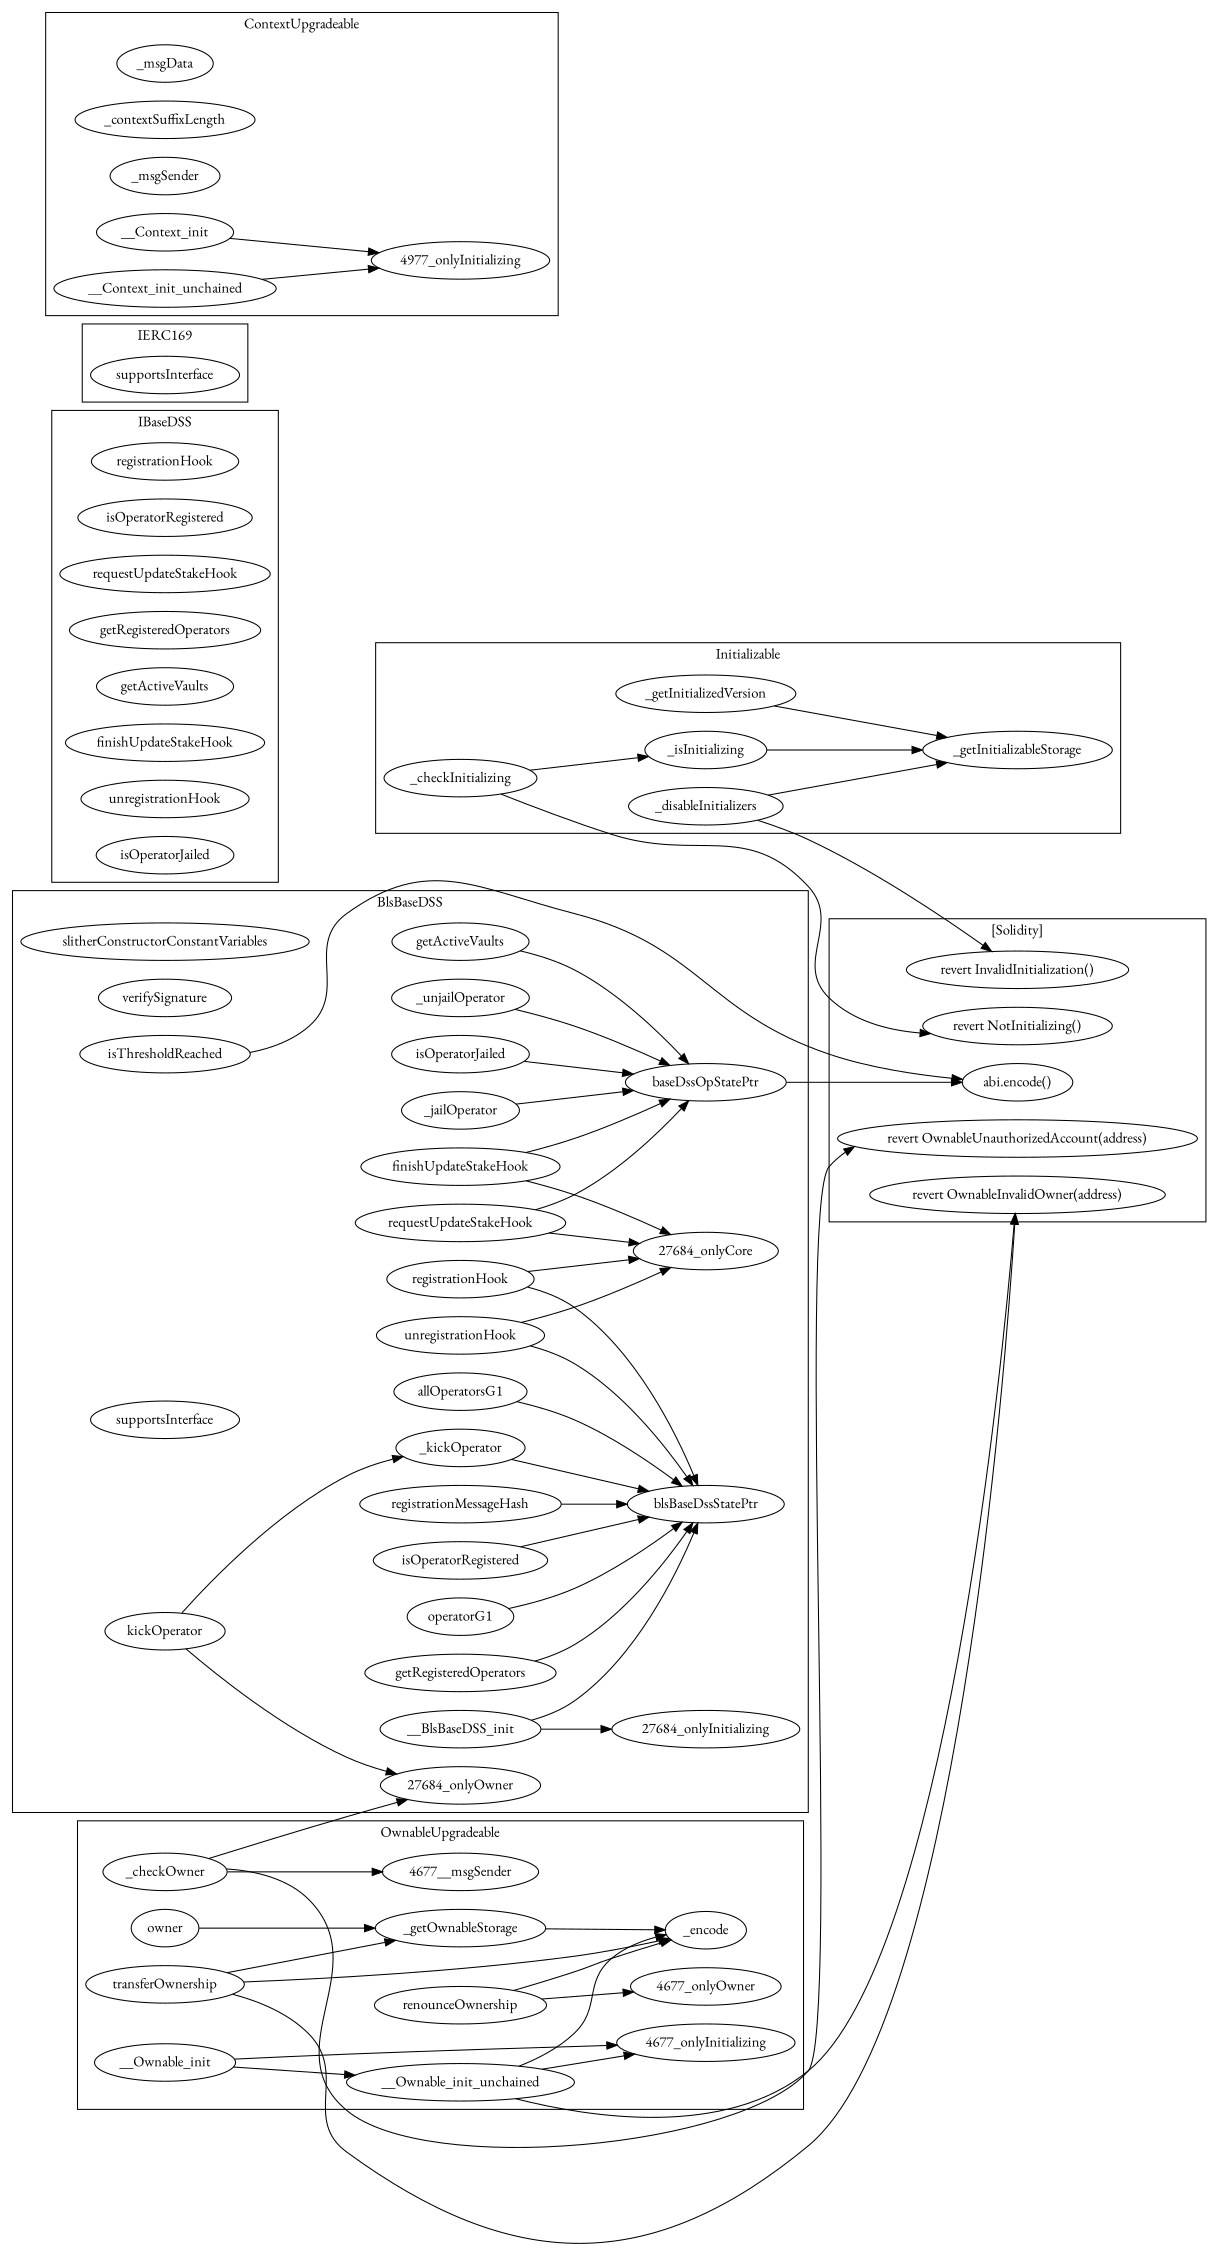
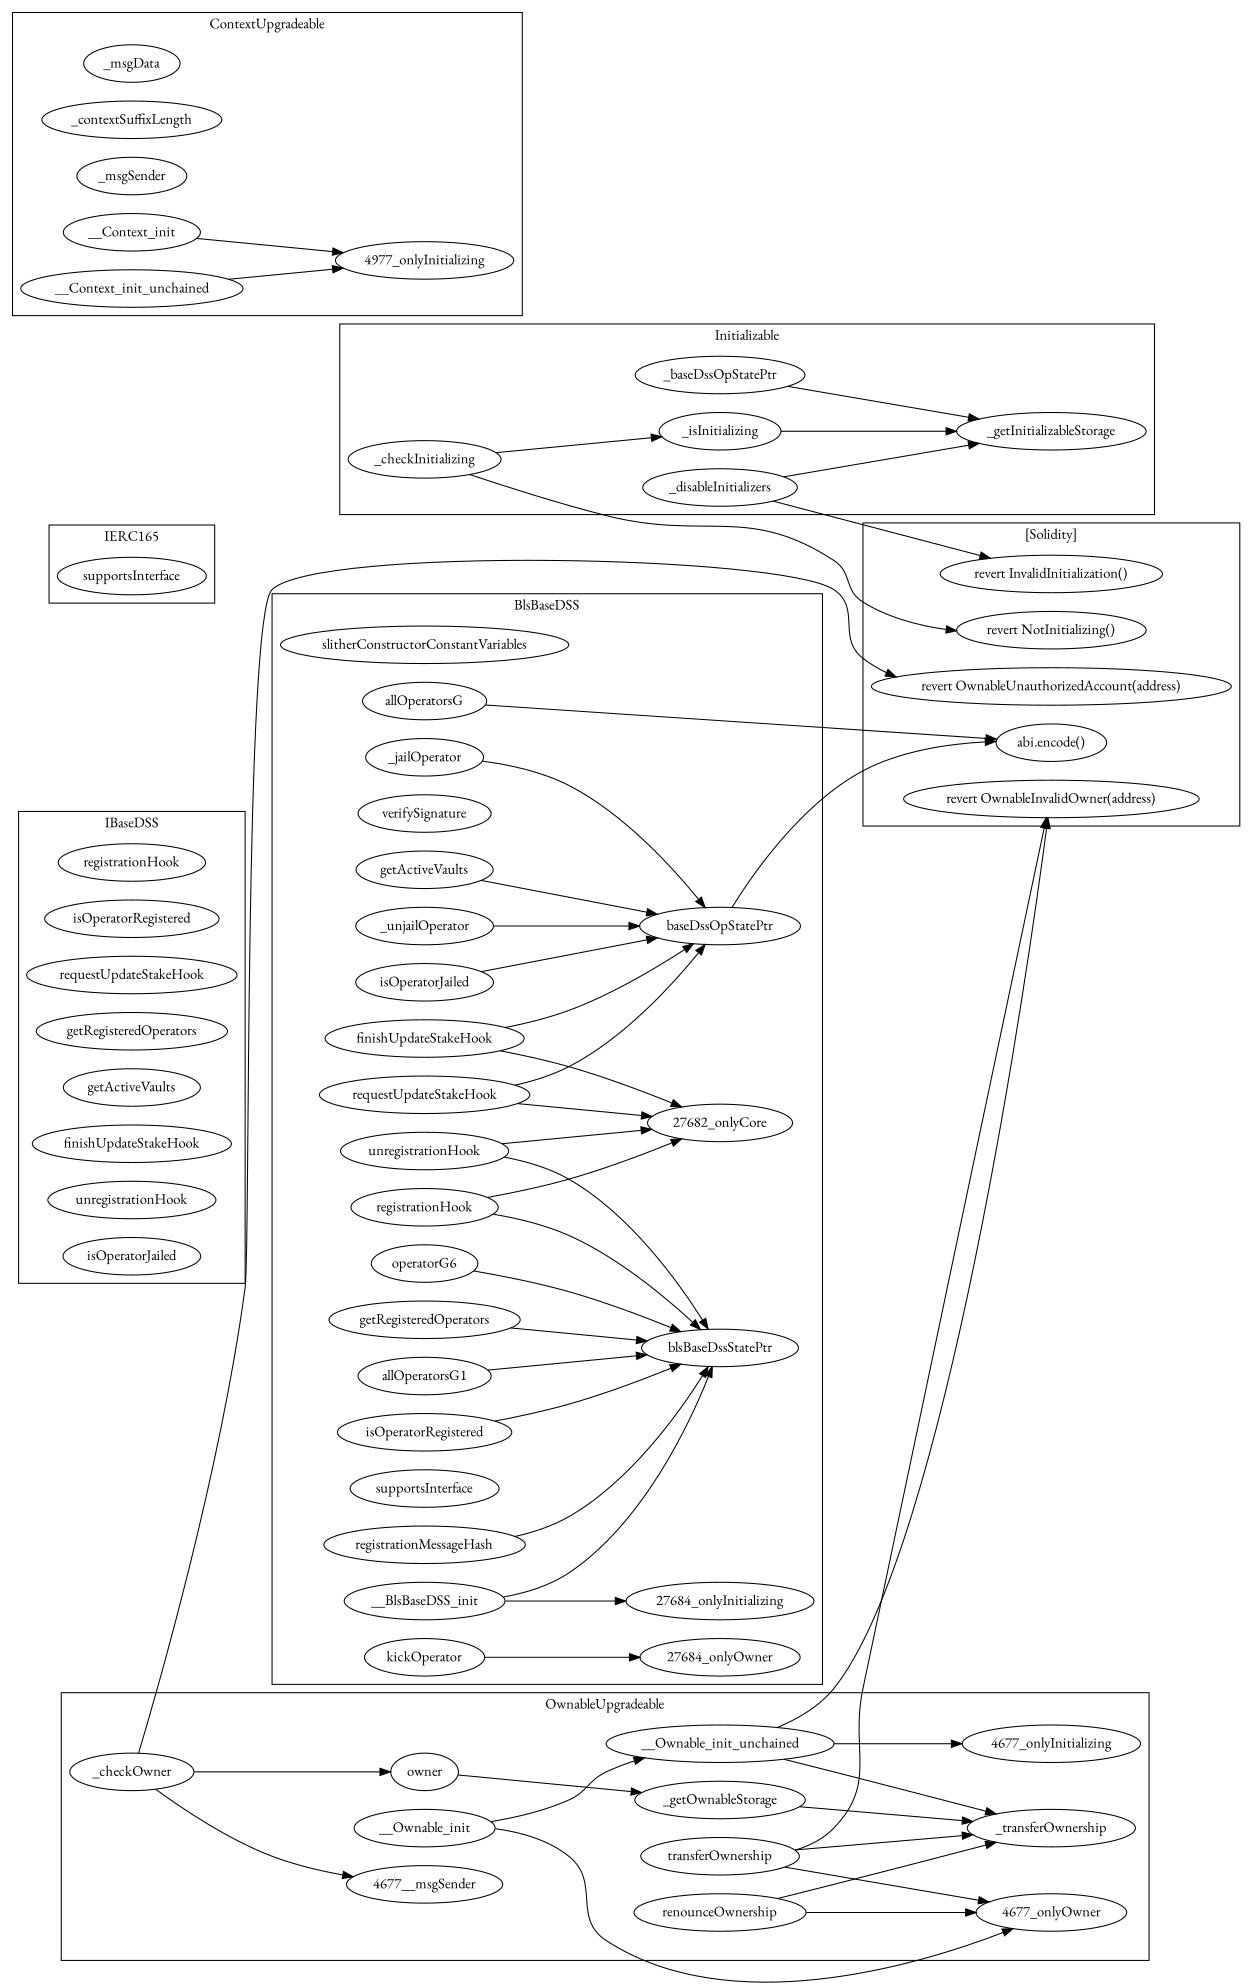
cluster "IERC169": label "IERC169" -> "IERC165"
node "_getInitializedVersion": label "_getInitializedVersion" -> "_baseDssOpStatePtr"
node "isThresholdReached": label "isThresholdReached" -> "allOperatorsG"
node "27684_onlyCore": label "27684_onlyCore" -> "27682_onlyCore"
node "_kickOperator": removed
node "operatorG1": label "operatorG1" -> "operatorG6"
edge "_checkOwner" -> "27684_onlyOwner": now "_checkOwner" -> "owner"
node "_encode": label "_encode" -> "_transferOwnership"
edge "transferOwnership" -> "_getOwnableStorage": now "transferOwnership" -> "4677_onlyOwner"
edge "__Ownable_init" -> "4677_onlyInitializing": now "__Ownable_init" -> "4677_onlyOwner"
